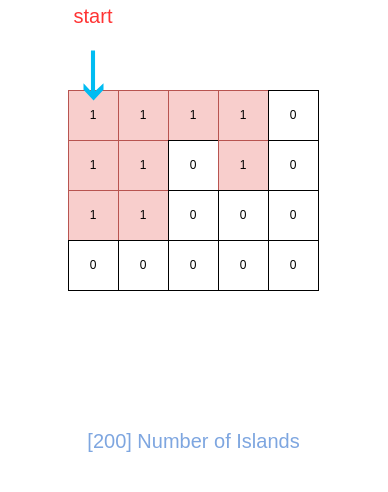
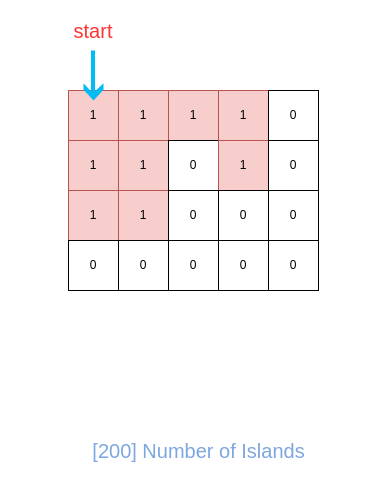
node "start": moved (94, 16) -> (94, 31)
node "[200] Number of Islands": moved (194, 441) -> (199, 451)
